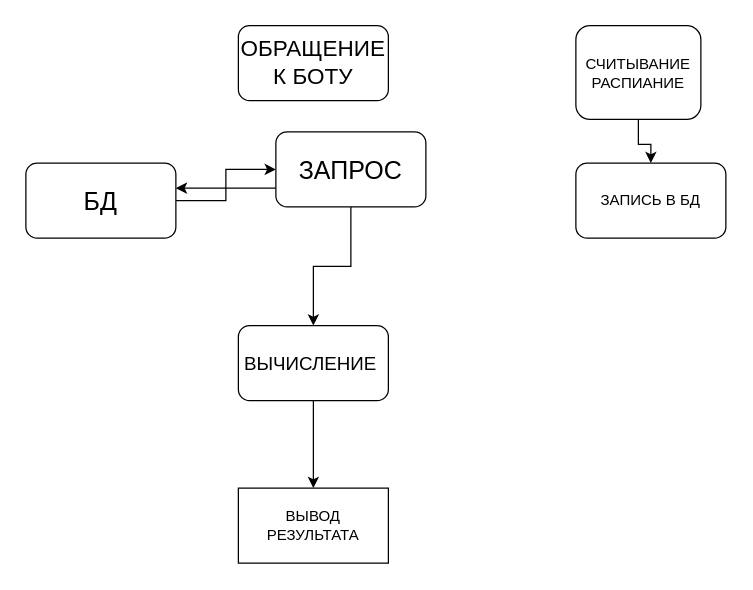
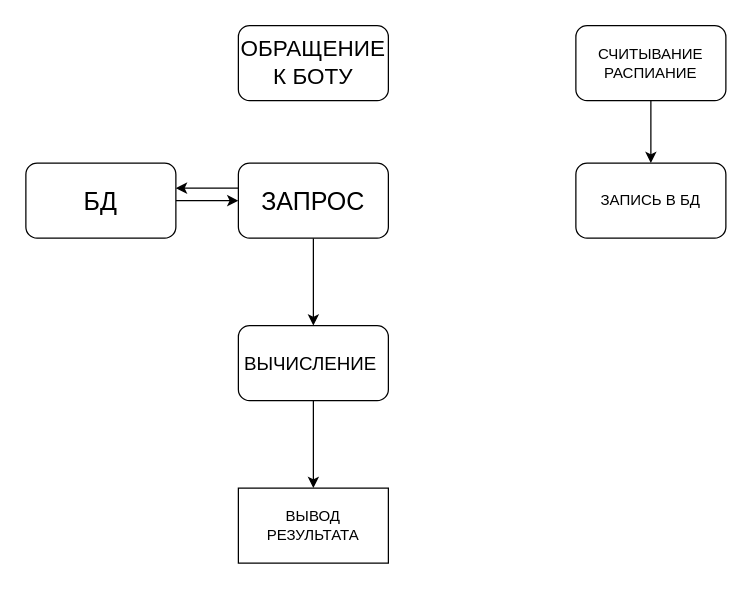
node "СЧИТЫВАНИЕ РАСПИАНИЕ": size 125x94 -> 150x75
node "ЗАПРОС": moved (351, 169) -> (313, 201)
